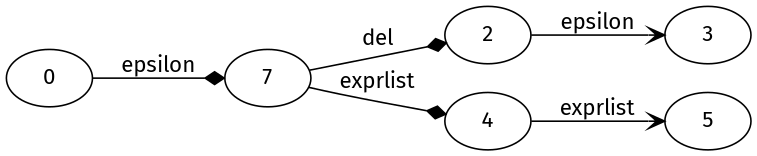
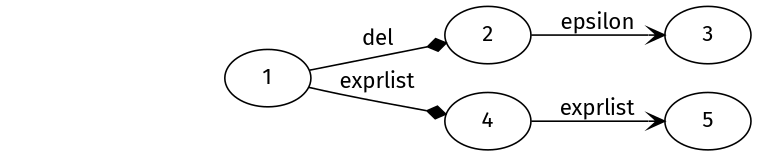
node "0": removed
node "7": label "7" -> "1"
